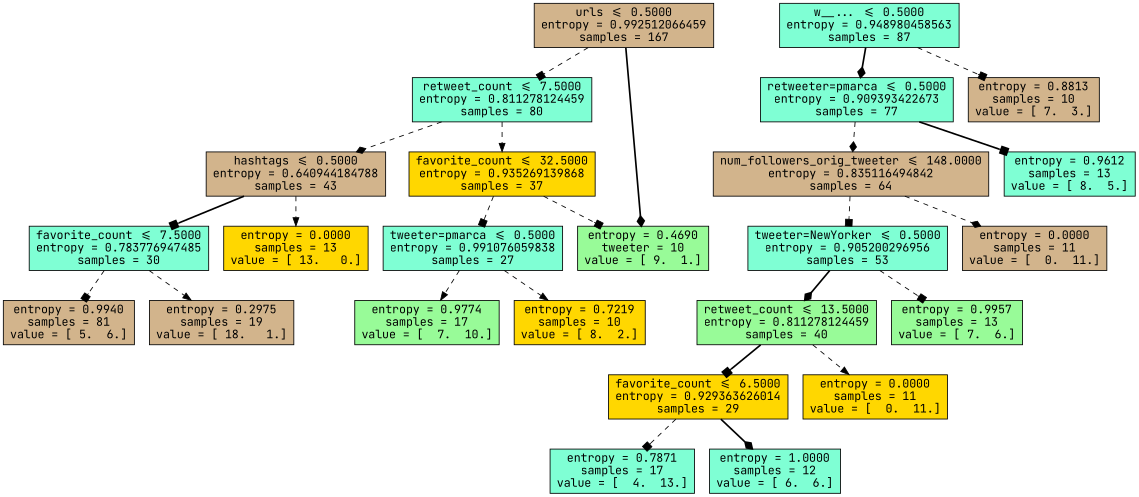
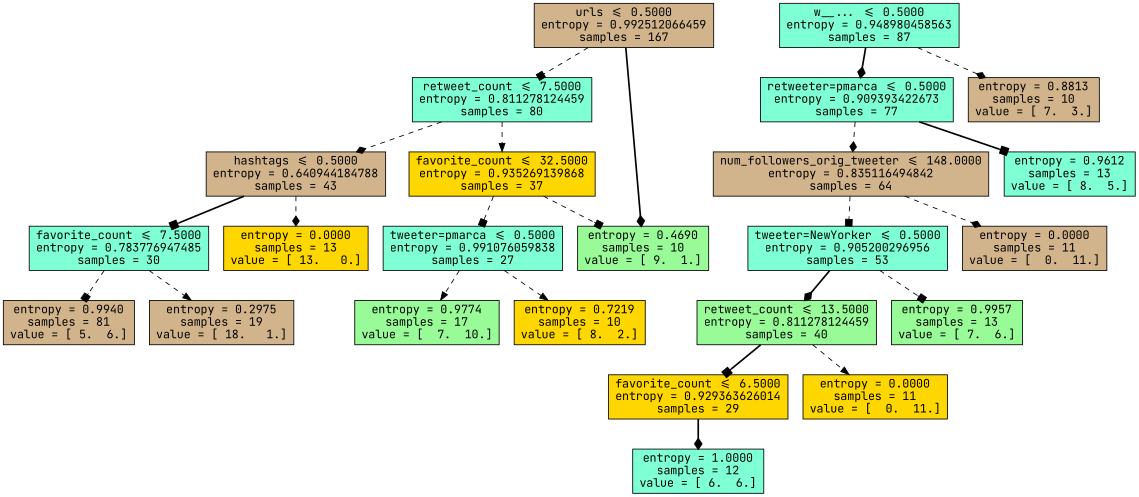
edge "w__... <= 0.5000 entropy = 0.948980458563 samples = 87" -> "entropy = 0.8813 samples = 10 value = [ 7.  3.]": arrowhead box -> diamond
edge "hashtags <= 0.5000 entropy = 0.640944184788 samples = 43" -> "entropy = 0.0000 samples = 13 value = [ 13.   0.]": arrowhead normal -> diamond
node "entropy = 0.4690 tweeter = 10 value = [ 9.  1.]": label "entropy = 0.4690 tweeter = 10 value = [ 9.  1.]" -> "entropy = 0.4690 samples = 10 value = [ 9.  1.]"
node "entropy = 0.7871 samples = 17 value = [  4.  13.]": removed
